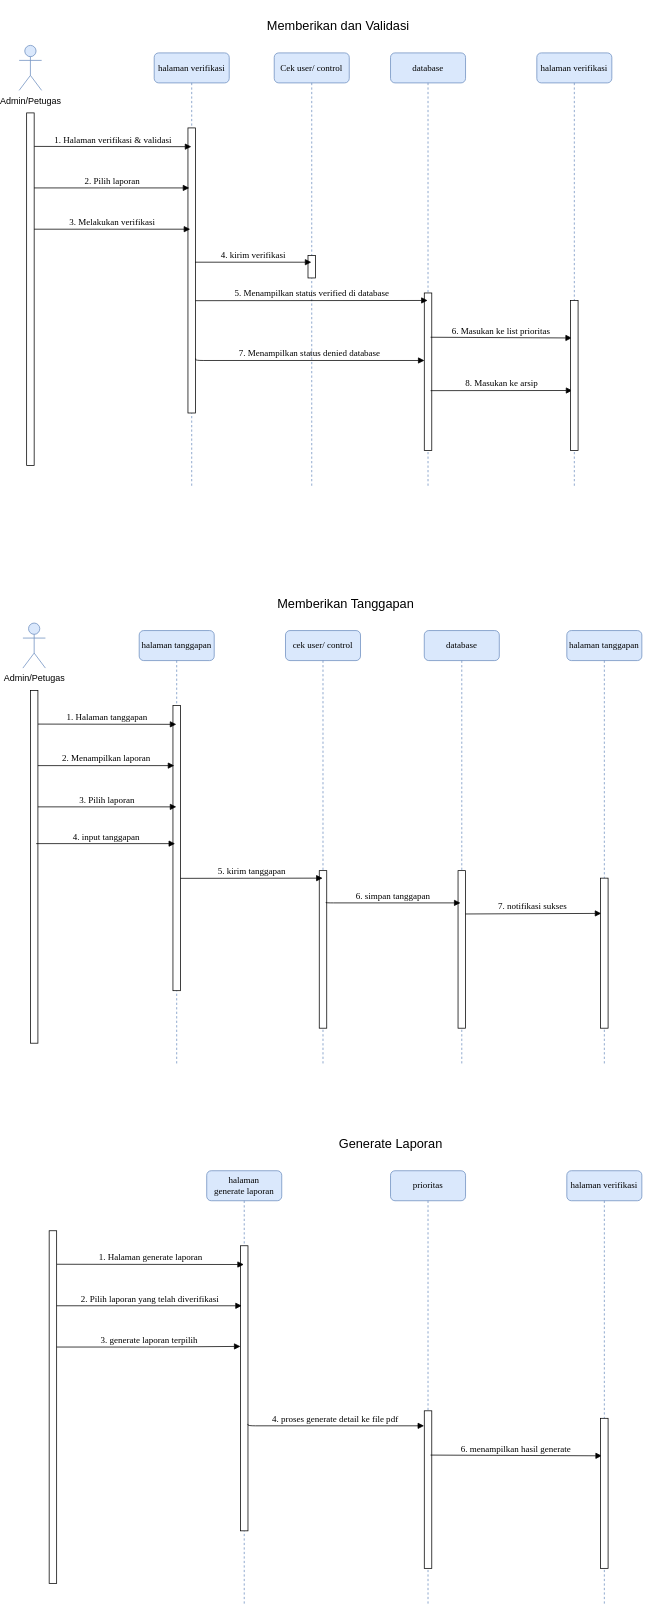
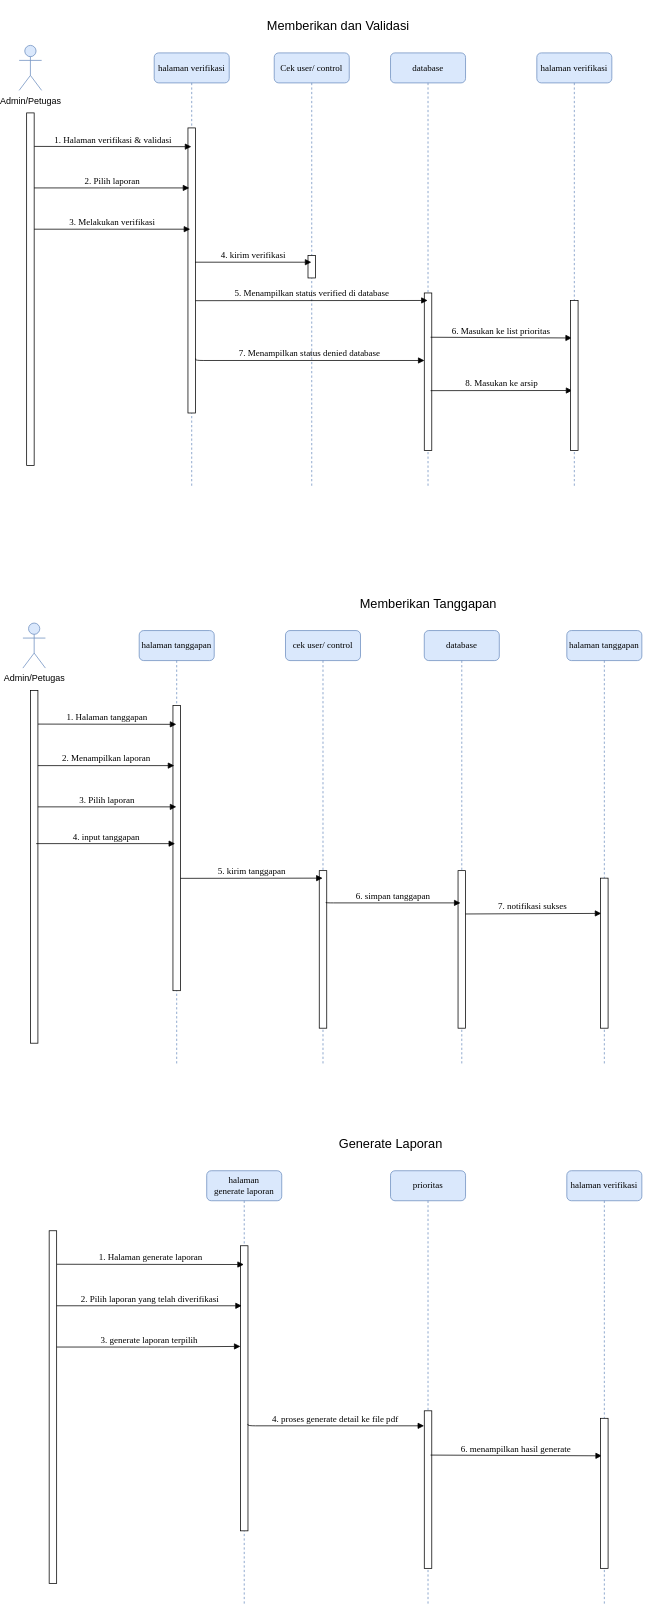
node "Memberikan Tanggapan": moved (345, 604) -> (428, 604)
